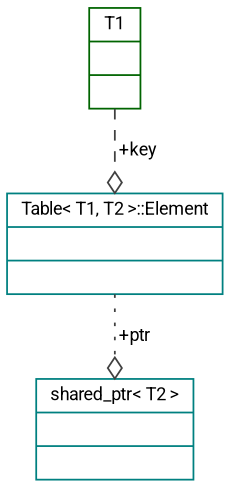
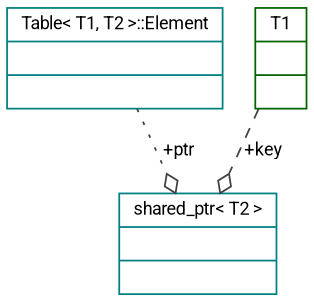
edge "T1" -> "Table< T1, T2 >::Element": now "T1" -> "shared_ptr< T2 >"
